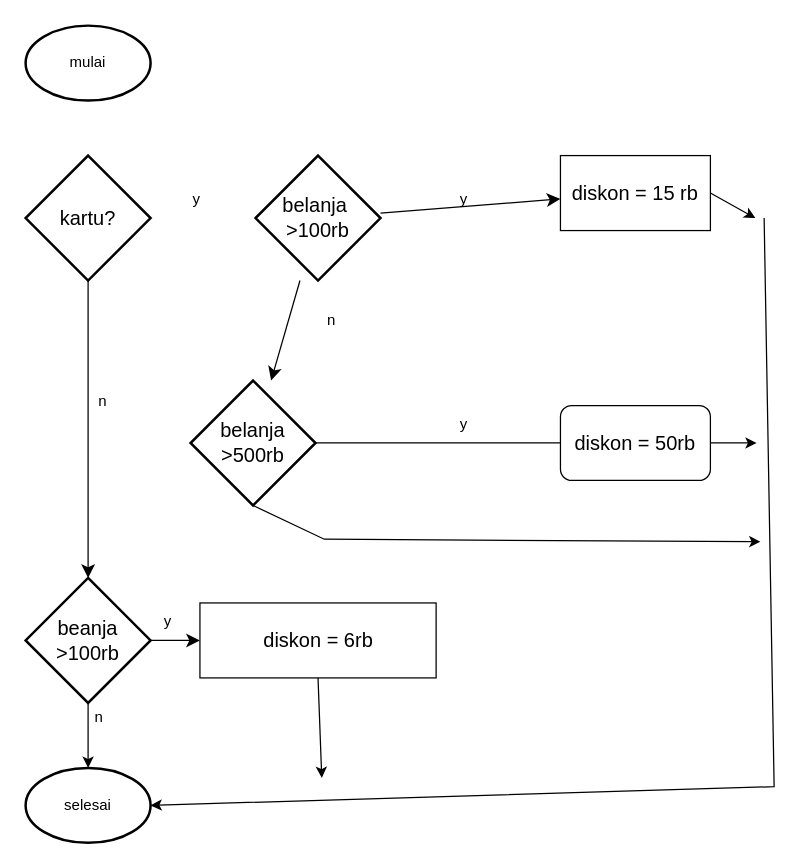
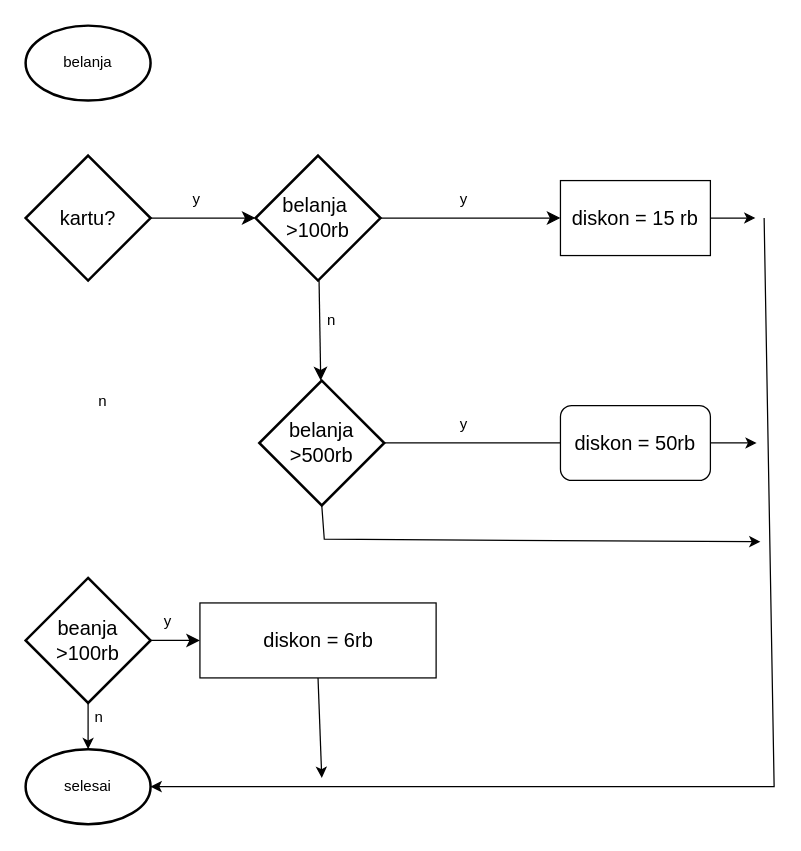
node "mulai": label "mulai" -> "belanja"
node "diskon = 15 rb": moved (636, 193) -> (636, 218)
edge "kartu?" -> "belanja >100rb": added
edge "kartu?" -> "beanja >100rb": removed
node "belanja >500rb": moved (253, 443) -> (322, 443)
node "selesai": moved (88, 806) -> (88, 787)
